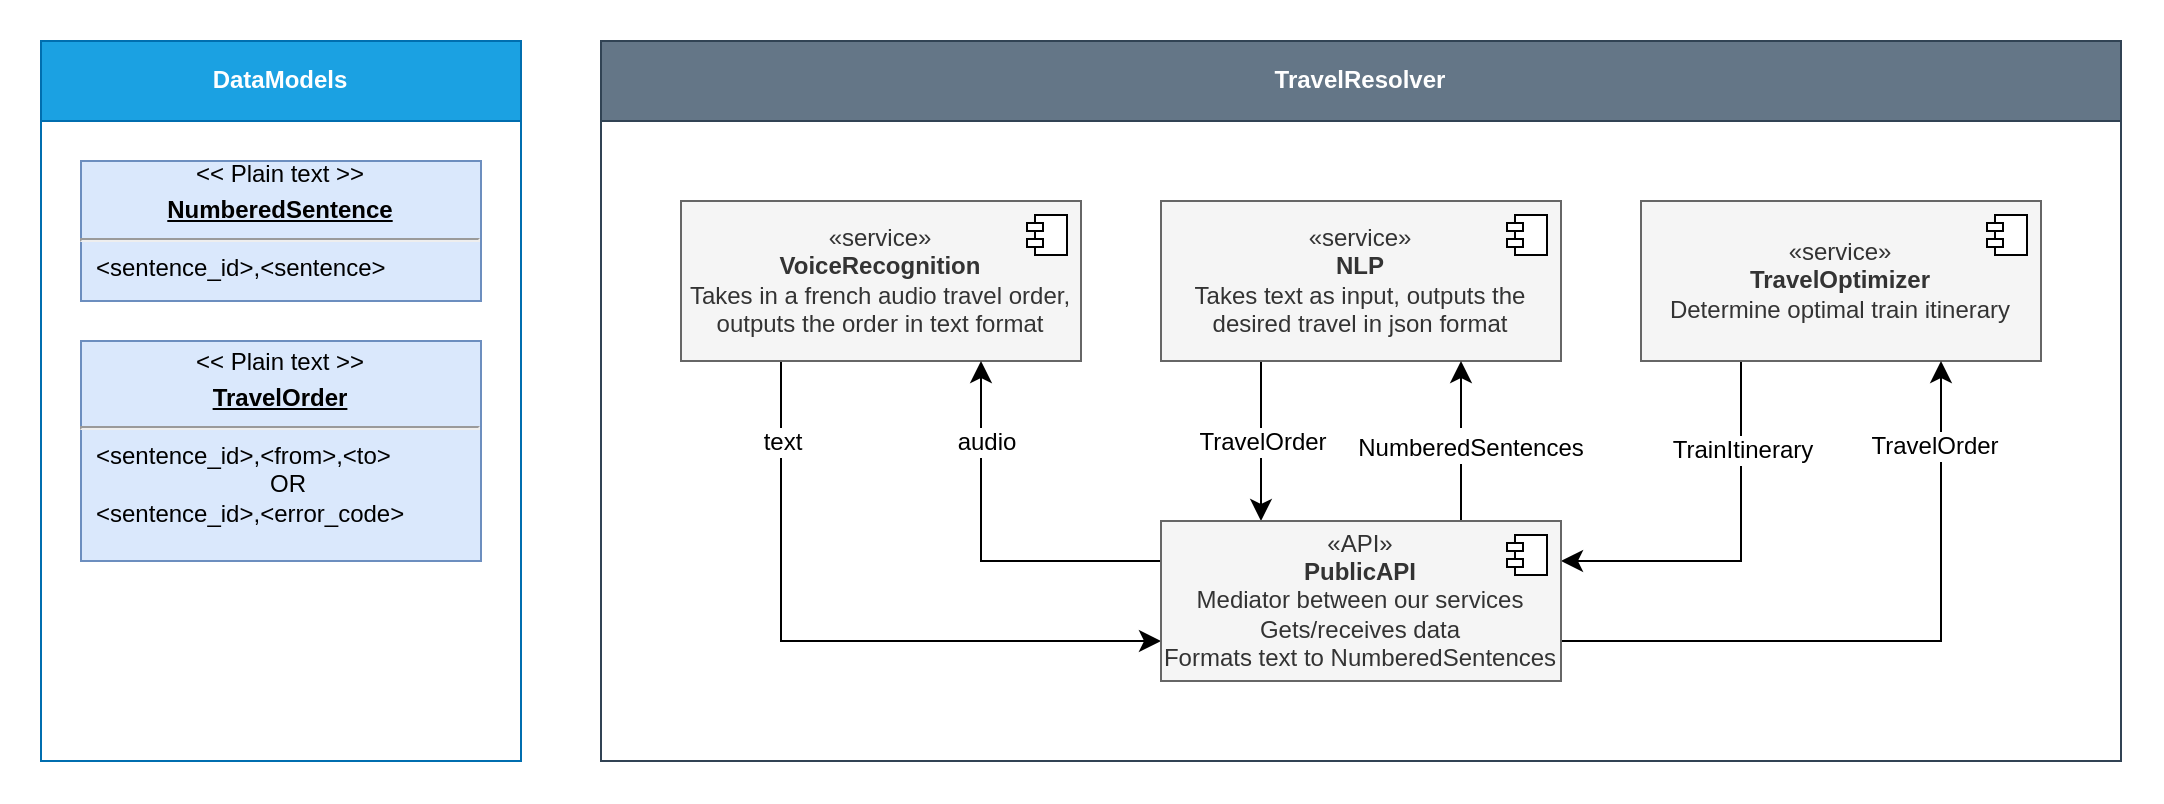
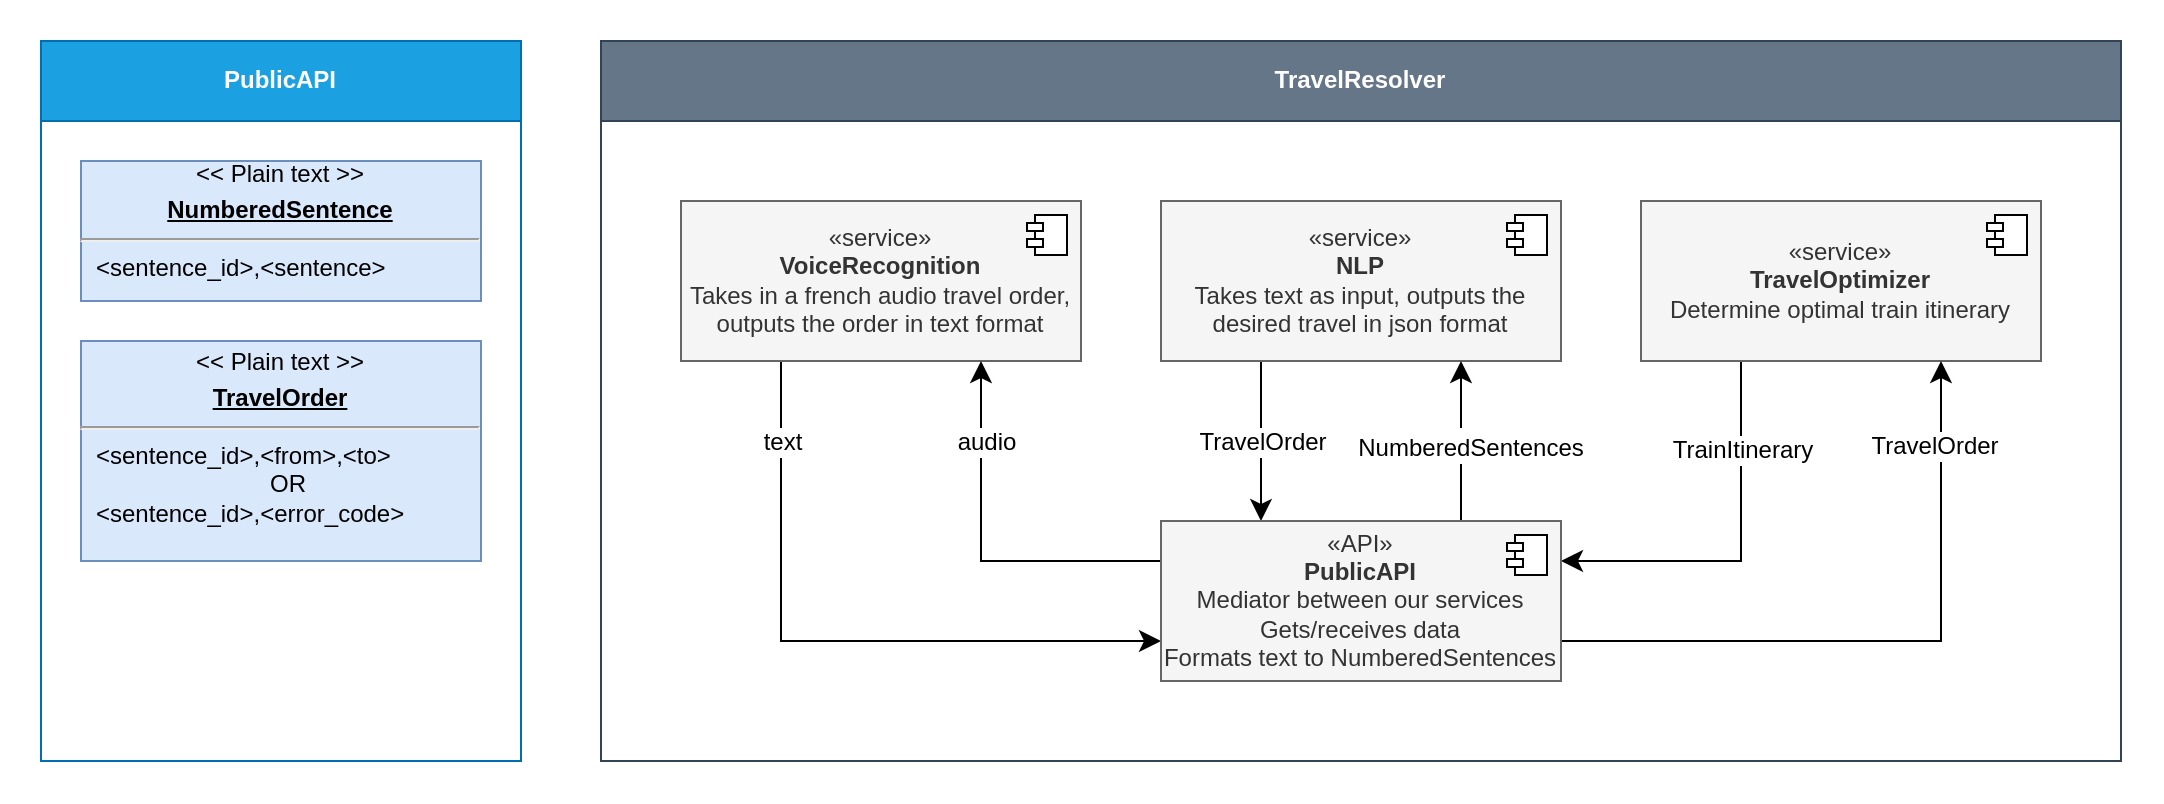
node "DataModels": label "DataModels" -> "PublicAPI"
